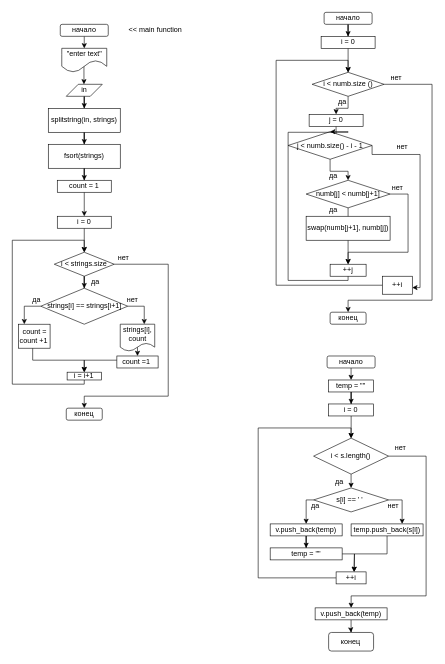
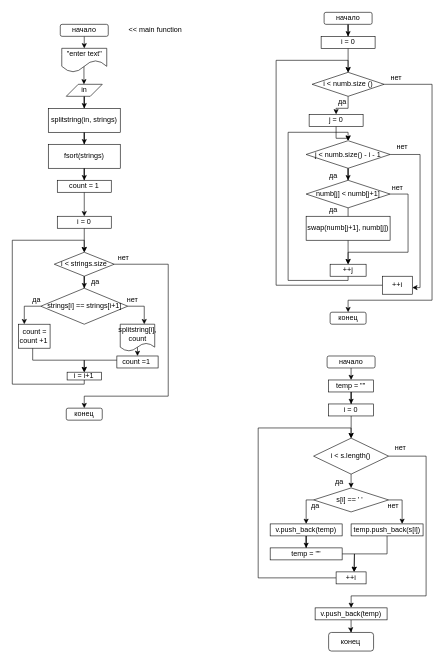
node "j < numb.size() - i - 1": moved (330, 146) -> (348, 155)
node "strings[i], count": label "strings[i], count" -> "splitstring[i], count"
